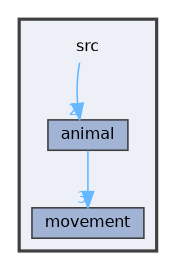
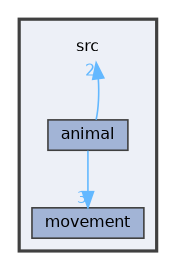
edge "src" -> "animal": reversed
